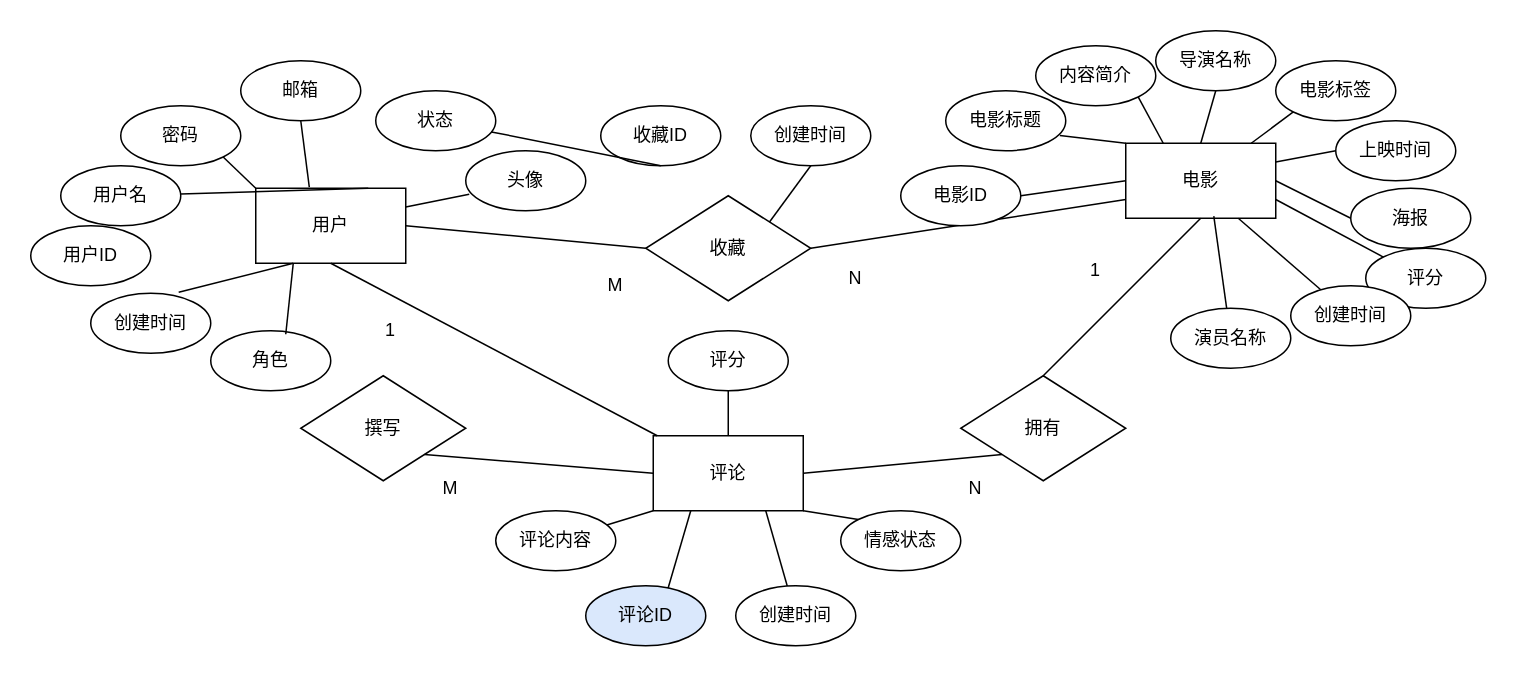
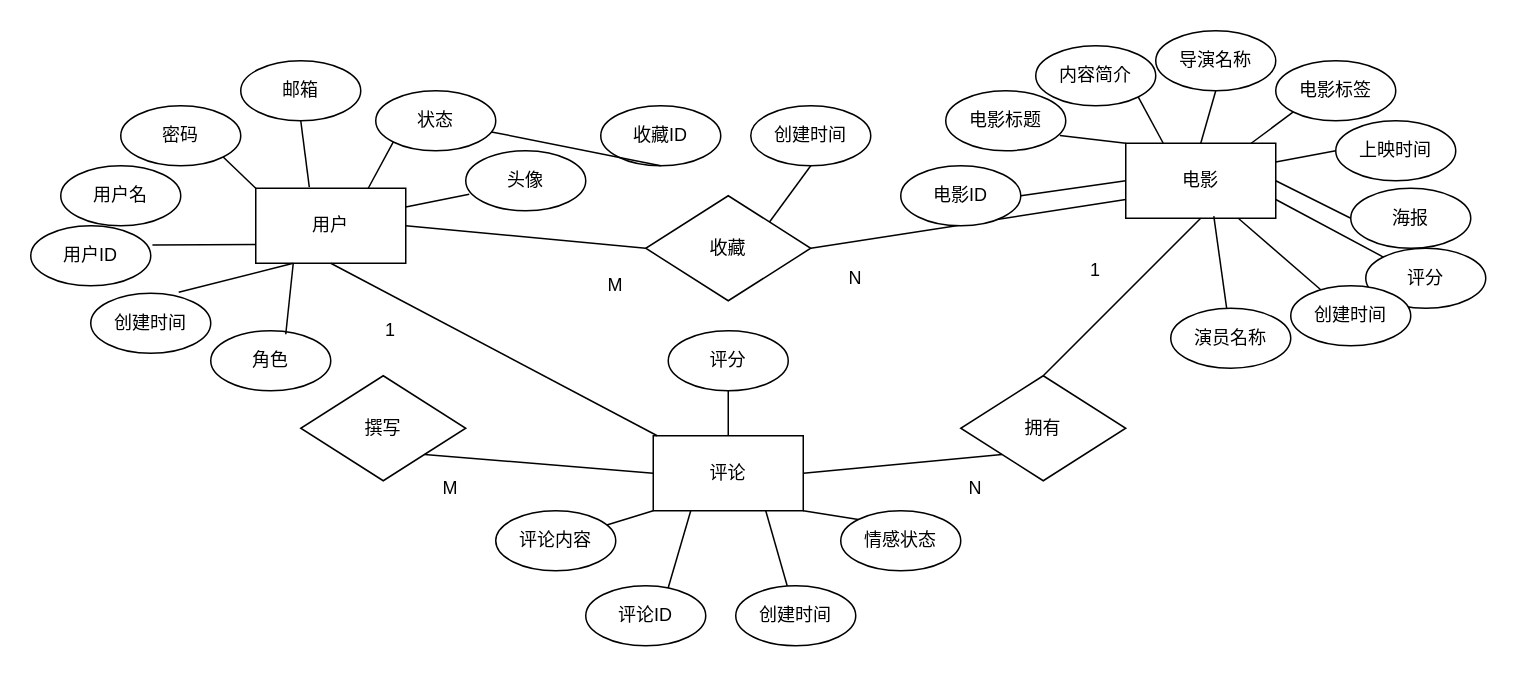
edge "用户名" -- "用户": now "状态" -- "用户"
edge "用户" -- "用户ID": added
node "评论ID": fillcolor #dae8fc -> #ffffff
